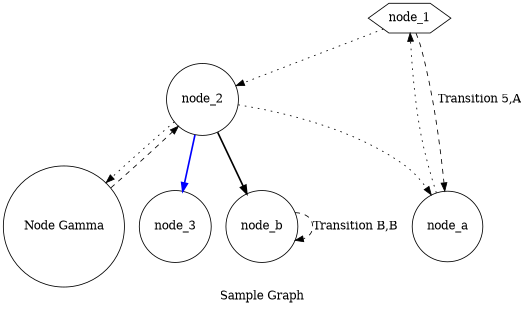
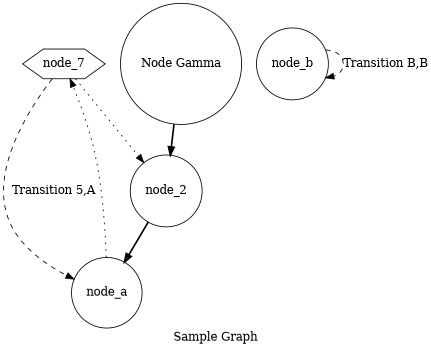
node "node_1": label "node_1" -> "node_7"
edge "node_2" -> "node_a": style dotted -> bold
edge "node_2" -> "Node Gamma": removed
edge "node_2" -> "node_b": removed
edge "Node Gamma" -> "node_2": style dashed -> bold
node "node_3": removed
